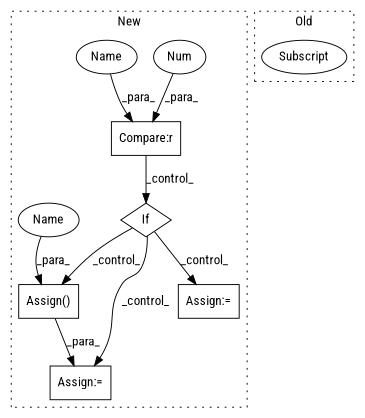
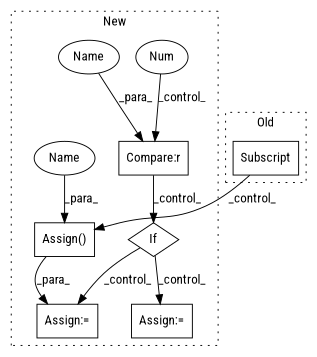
node "Subscript": shape ellipse -> box
edge "Num" -> "Compare:r": label "_para_" -> "_control_"
edge "If" -> "Assign()": now "Subscript" -> "Assign()"
